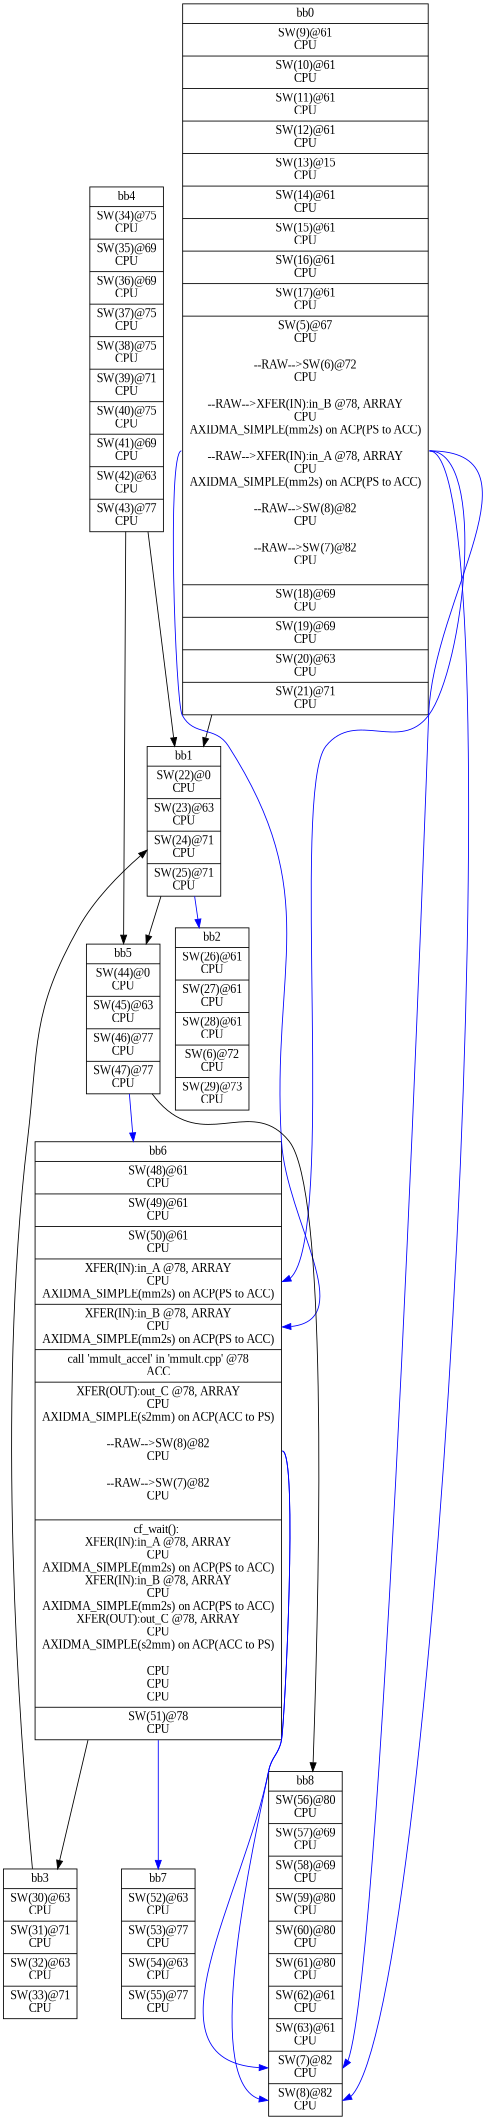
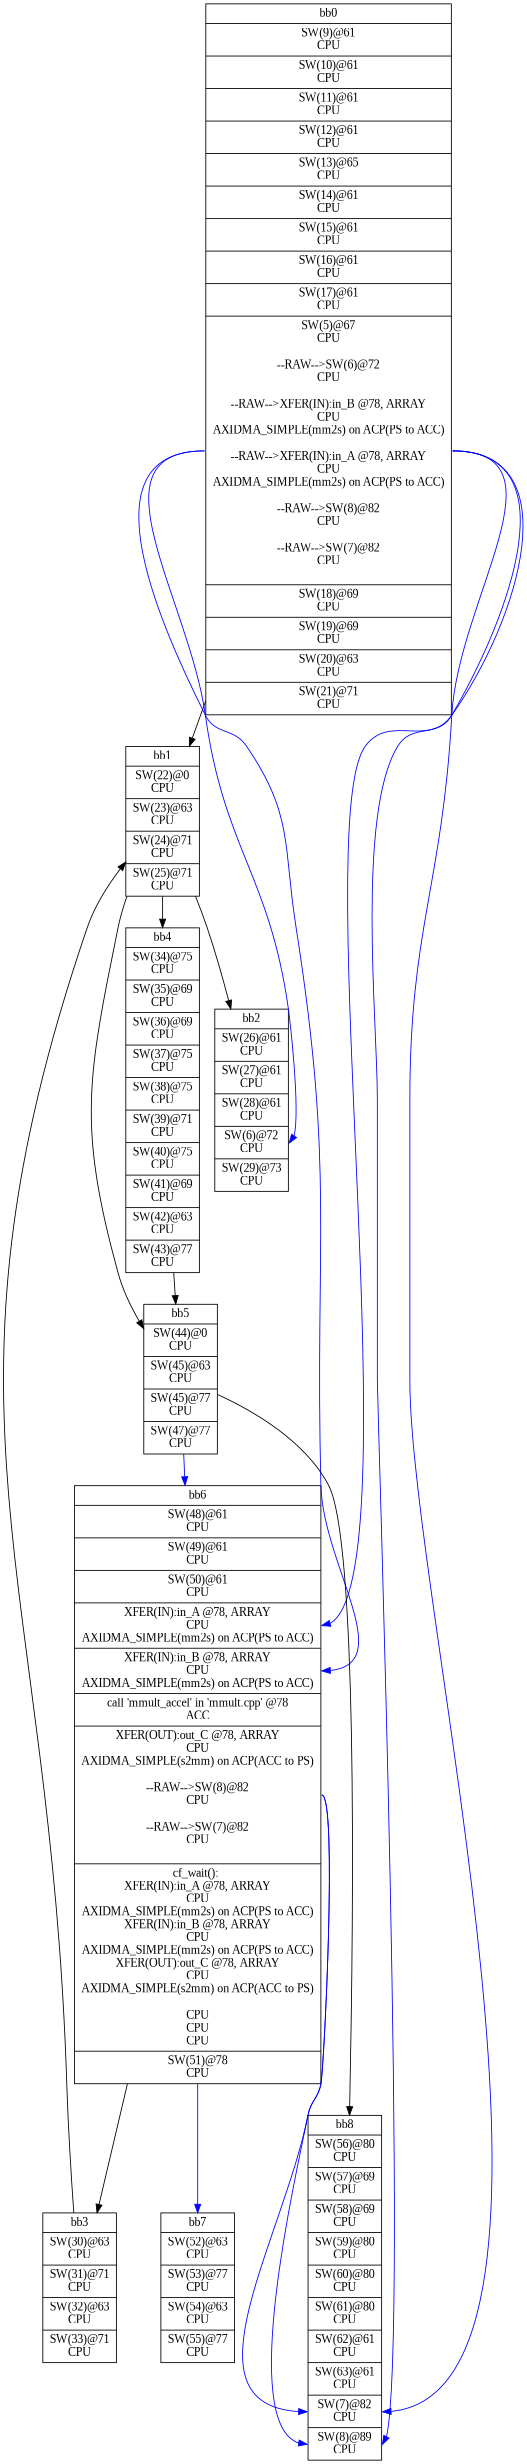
node "bb0": text "SW(13)@15" -> "SW(13)@65"
edge "bb4" -> "bb1": reversed
edge "bb0" -> "bb2": added
edge "bb1" -> "bb2": color blue -> black
node "bb5": text "SW(46)@77" -> "SW(45)@77"
node "bb8": text "SW(8)@82" -> "SW(8)@89"
